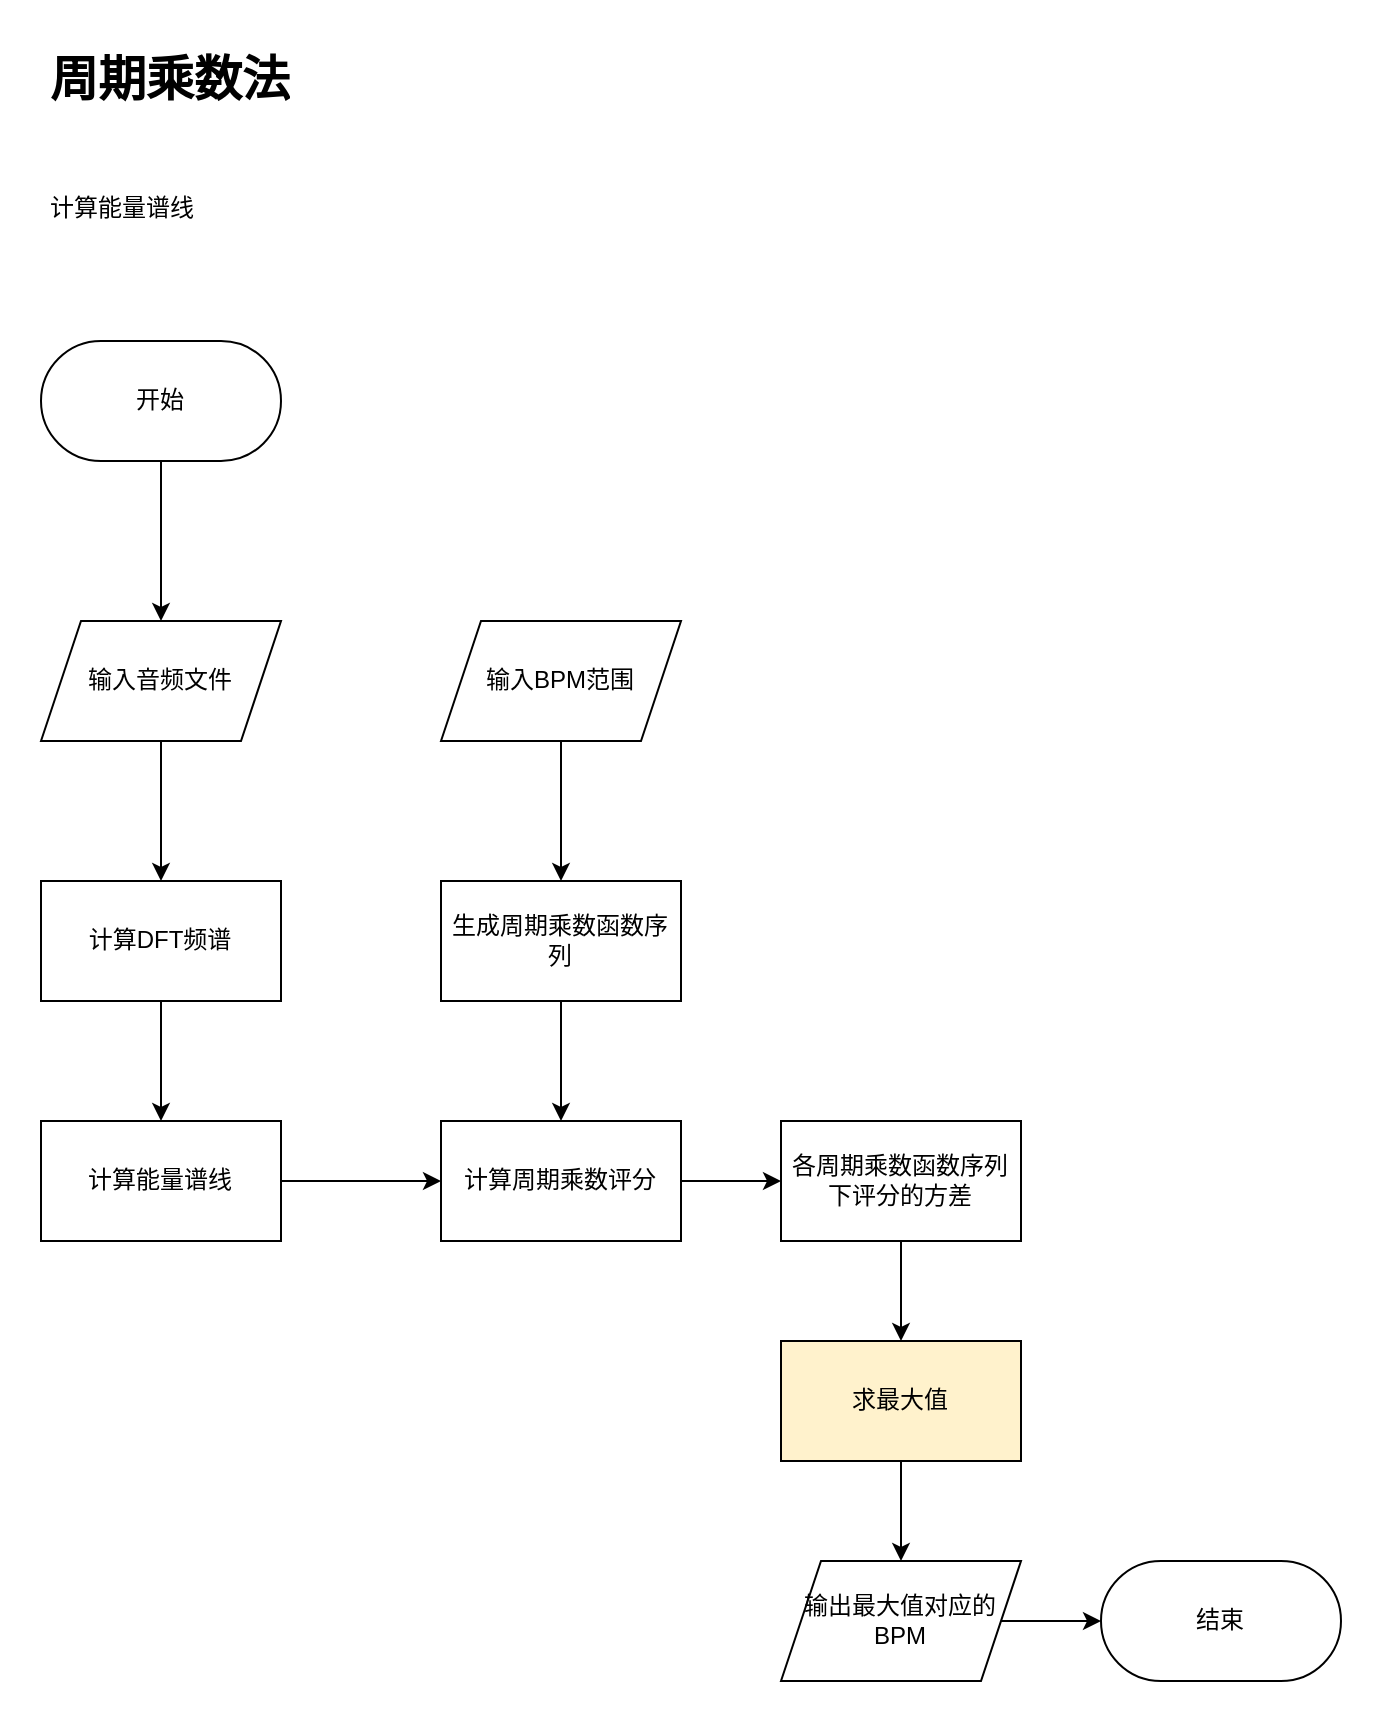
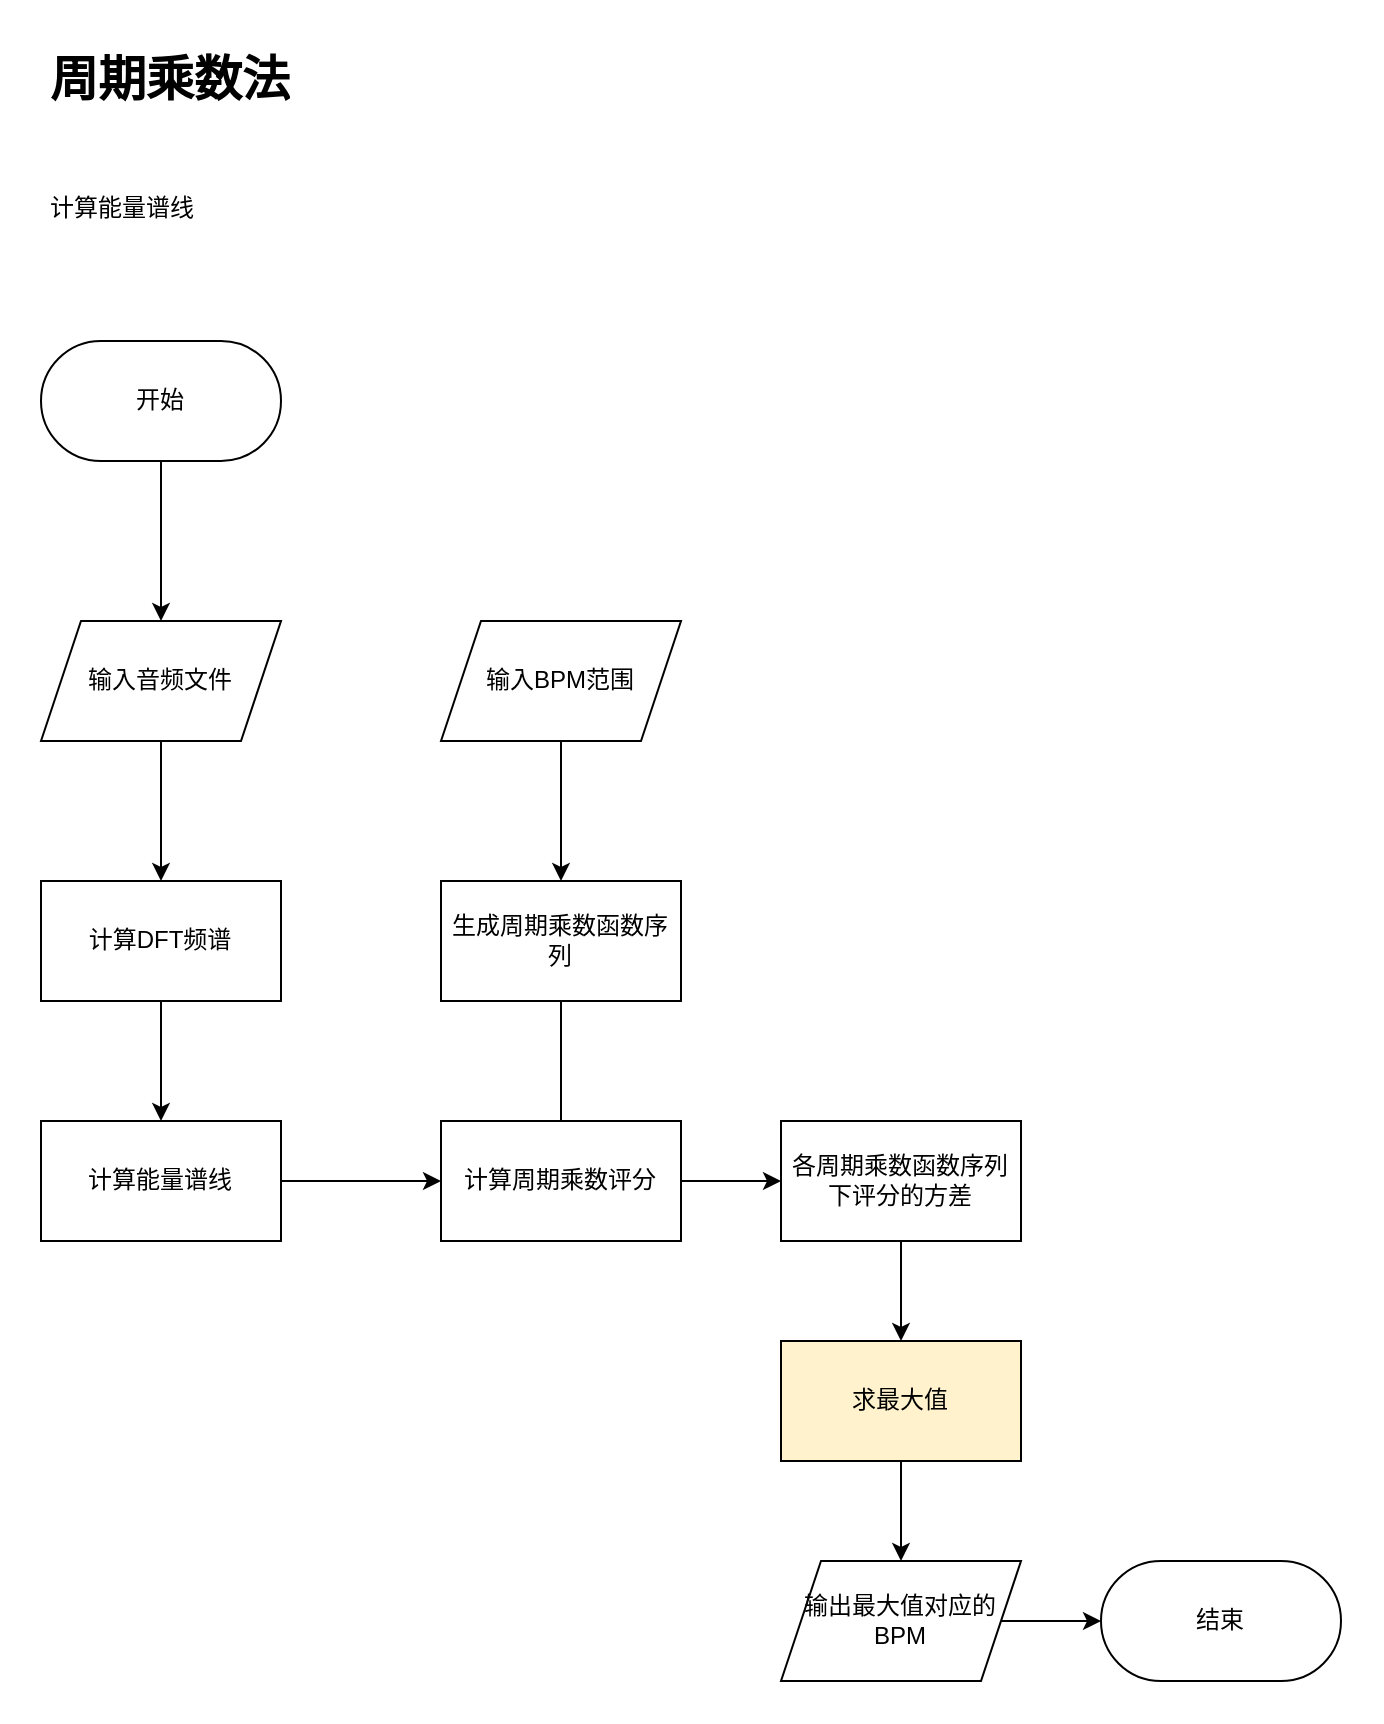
edge "生成周期乘数函数序列" -> "计算周期乘数评分": arrowhead classic -> none
